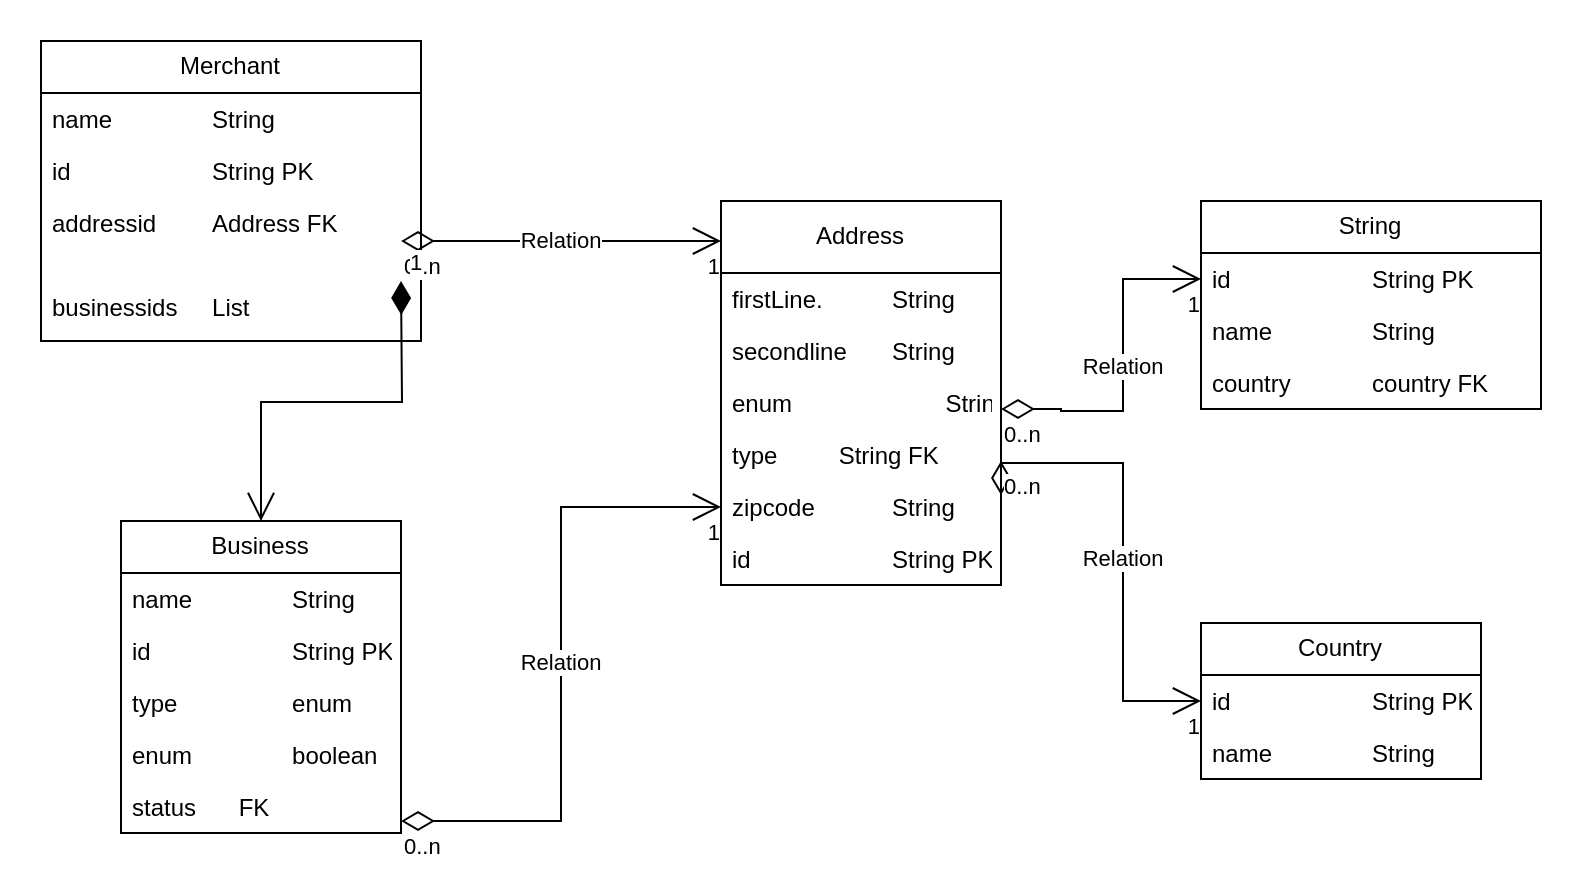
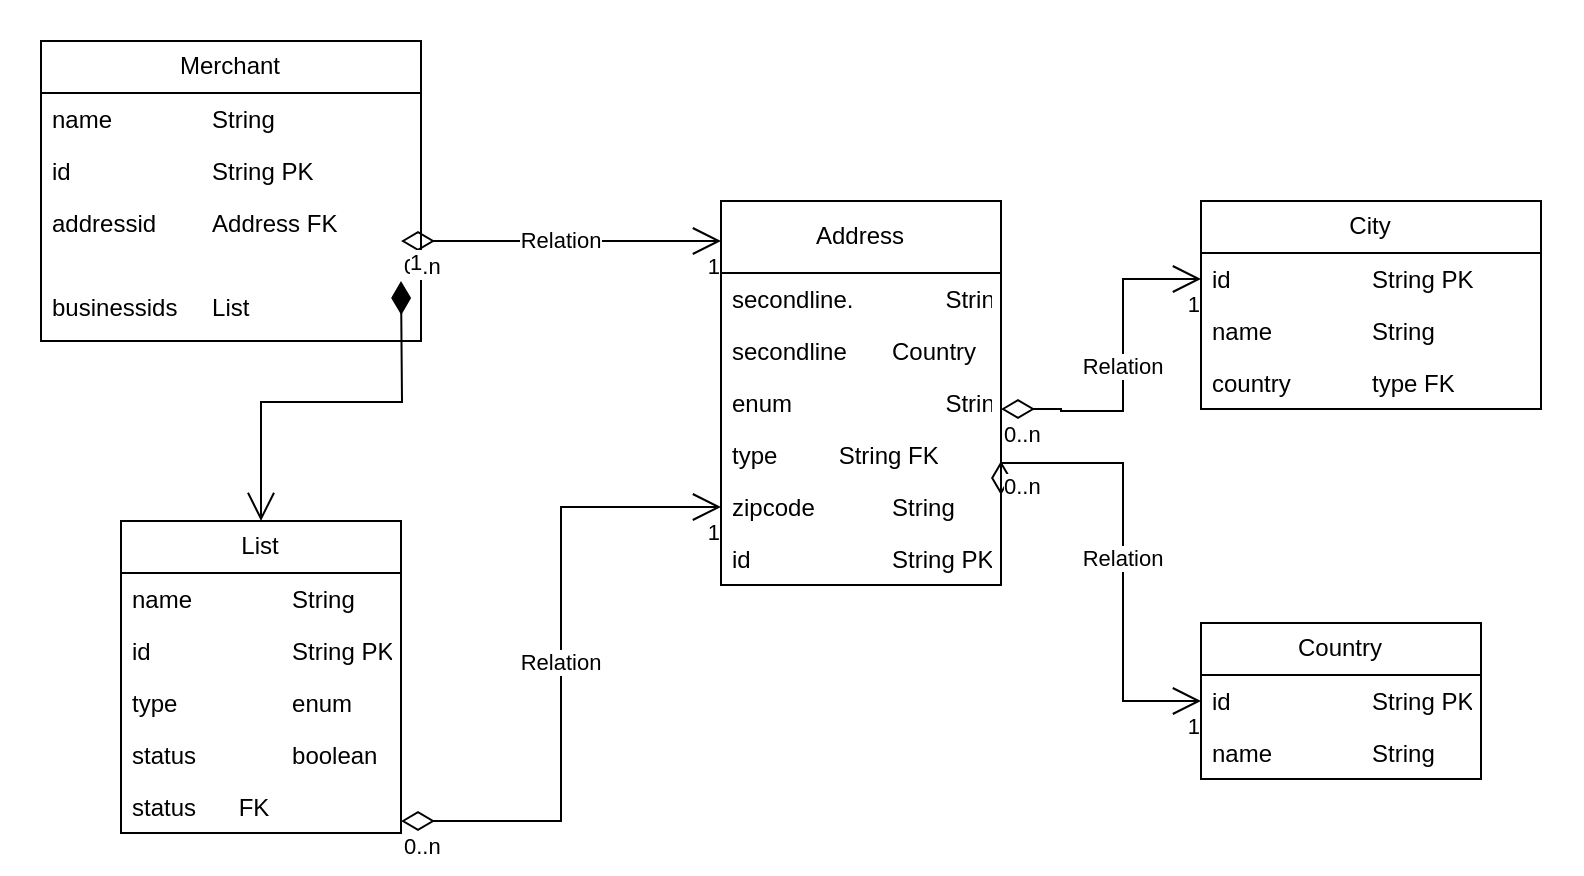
node "String": label "String" -> "City"
node "firstLine. String": label "firstLine. String" -> "secondline. String"
node "secondline String": label "secondline String" -> "secondline Country"
node "country country FK": label "country country FK" -> "country type FK"
node "Business": label "Business" -> "List"
node "enum boolean": label "enum boolean" -> "status boolean"
